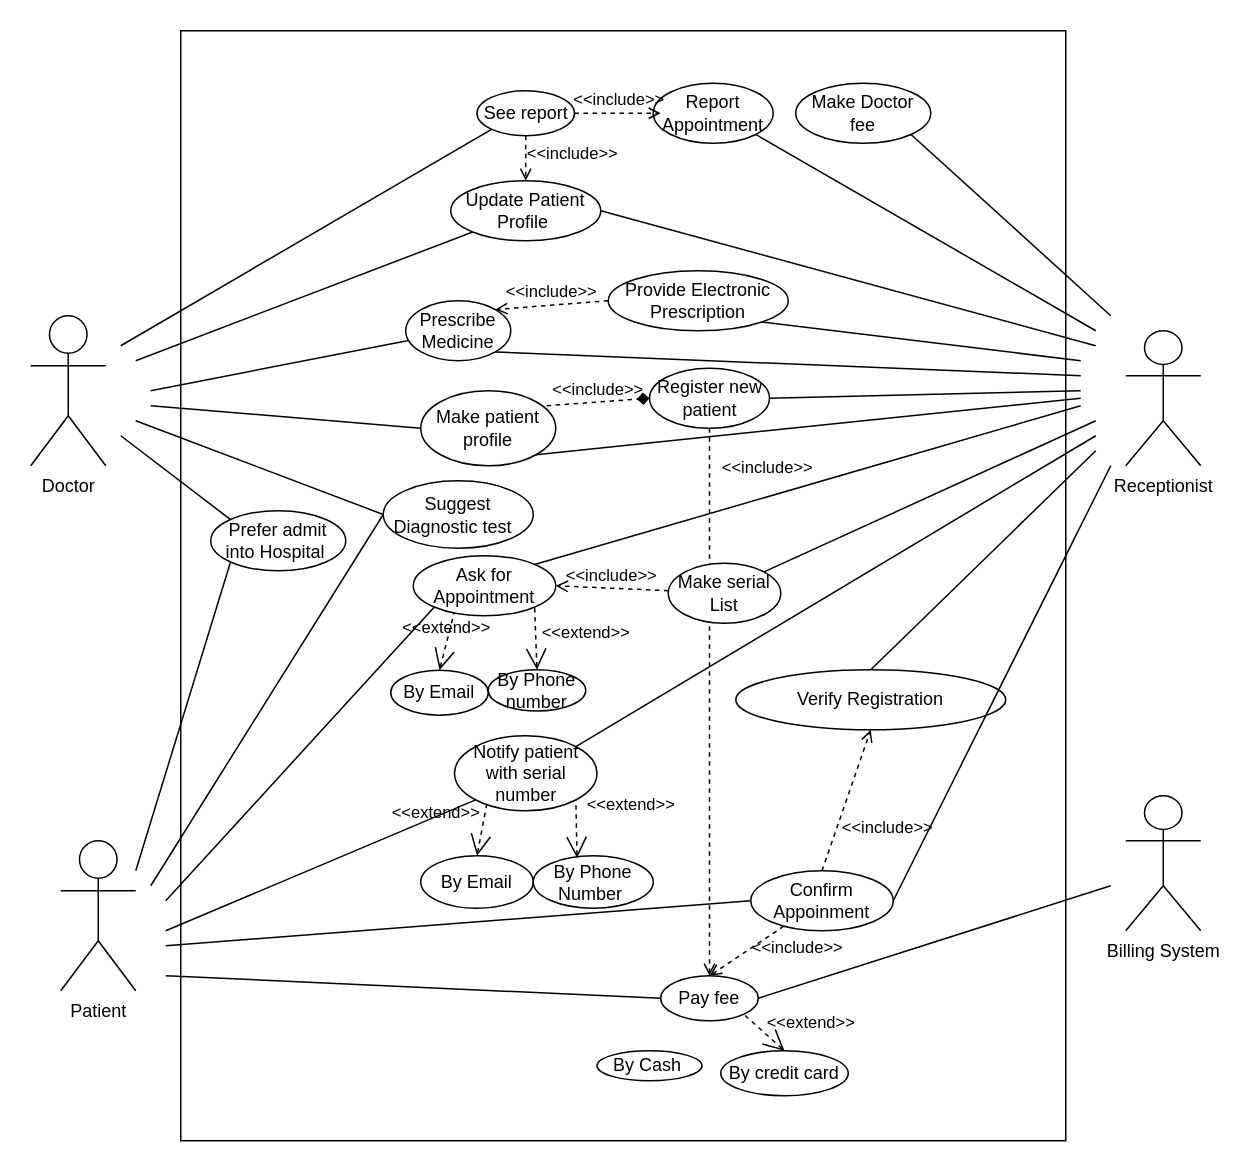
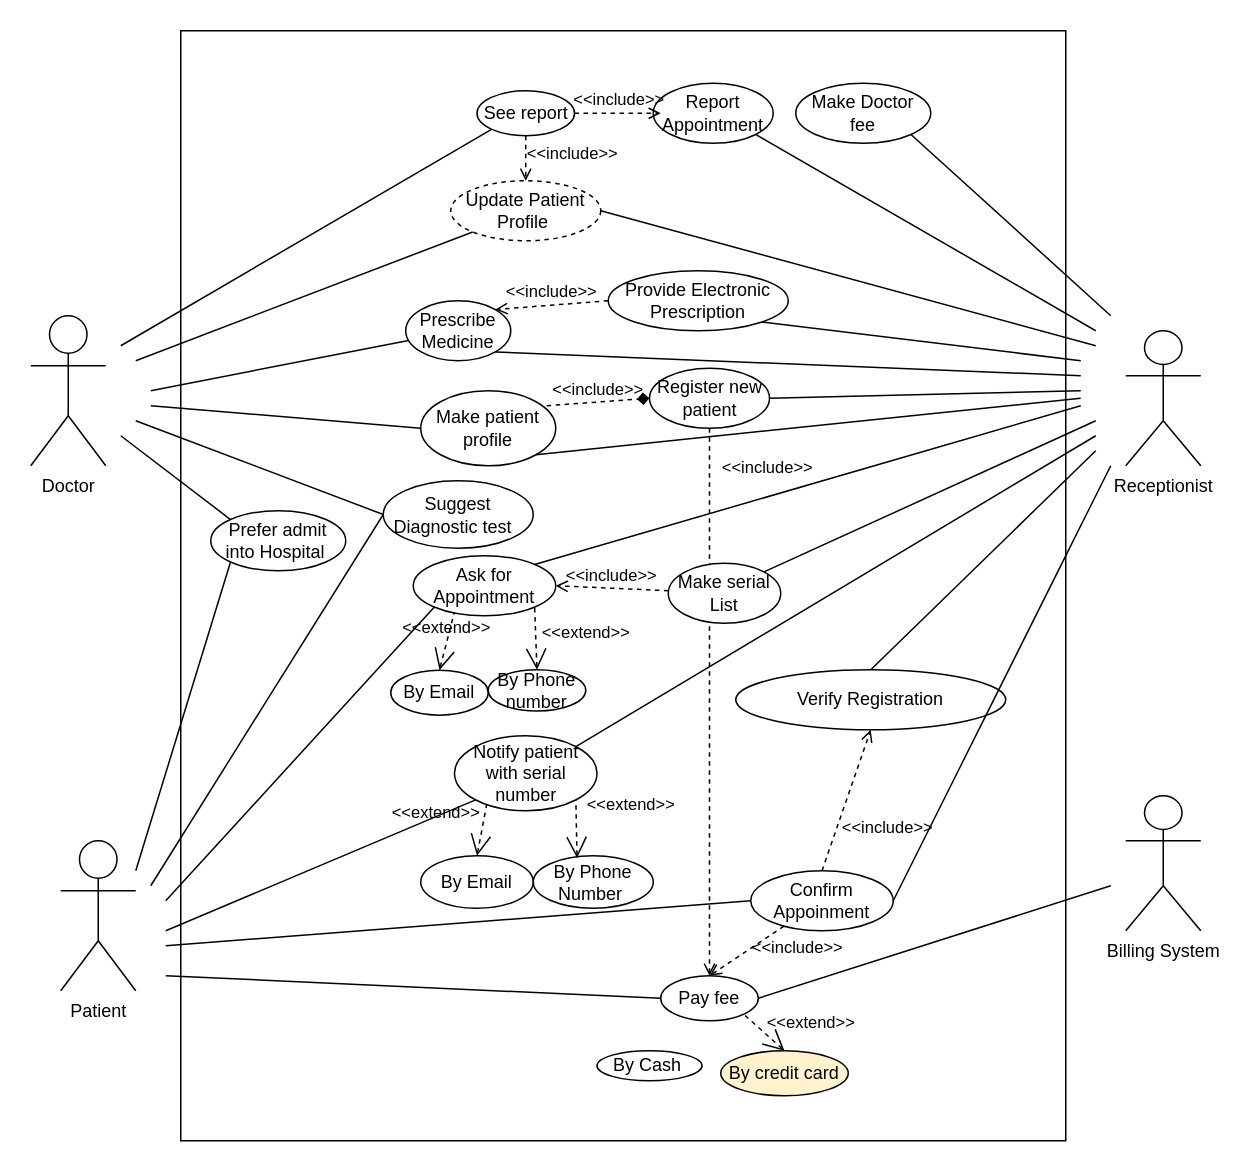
node "Update Patient Profile": style solid -> dashed
node "By credit card": fillcolor #ffffff -> #fff2cc
